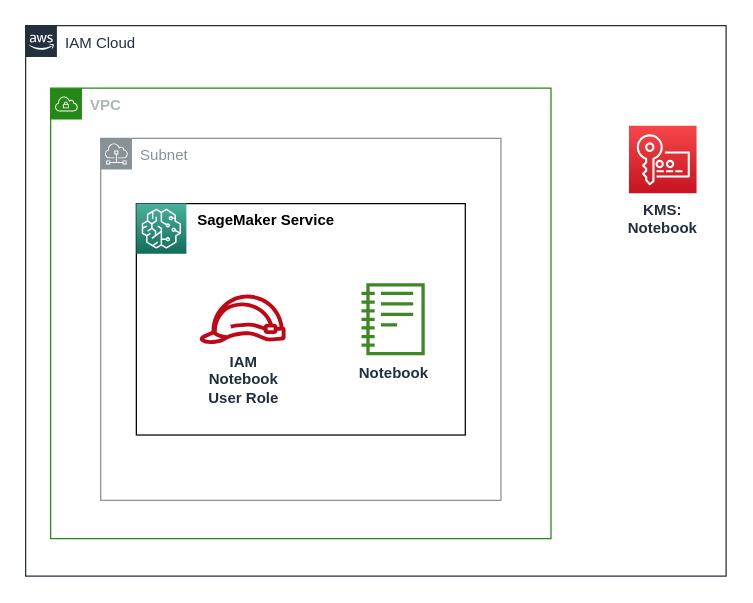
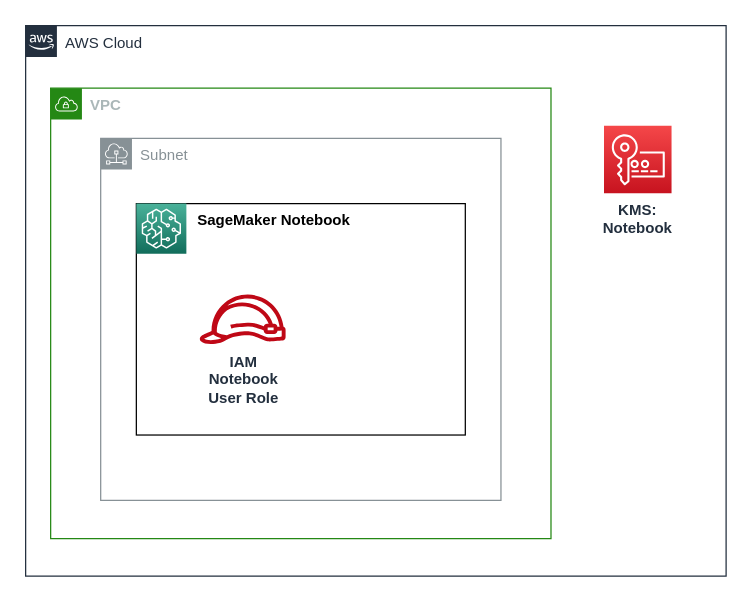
node "IAM Cloud": label "IAM Cloud" -> "AWS Cloud"
node "KMS: Notebook": moved (662, 159) -> (637, 159)
node "SageMaker Service": label "SageMaker Service" -> "SageMaker Notebook"
node "Notebook": removed
